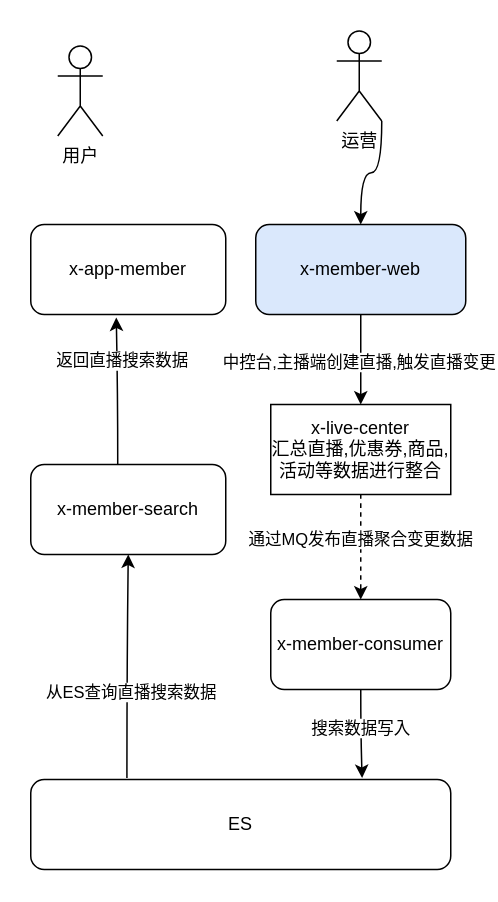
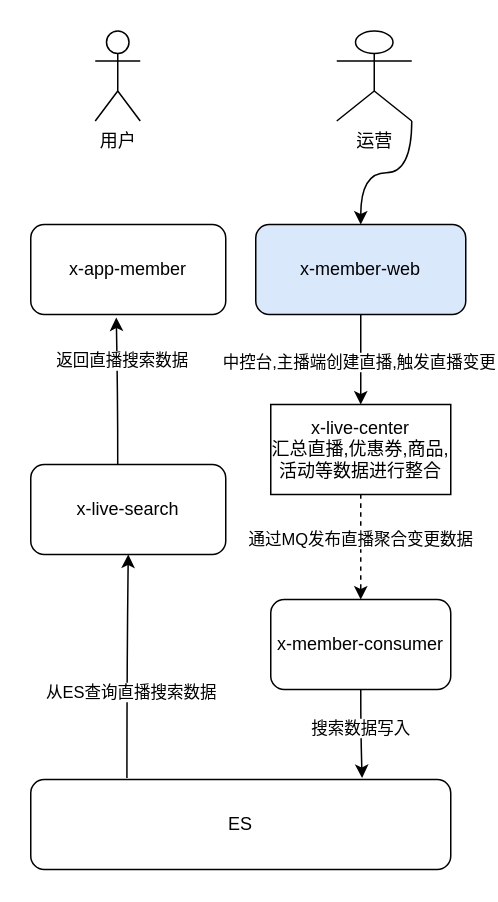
node "运营": size 45x90 -> 75x90
node "用户": moved (80, 91) -> (118, 76)
node "x-member-search": label "x-member-search" -> "x-live-search"
